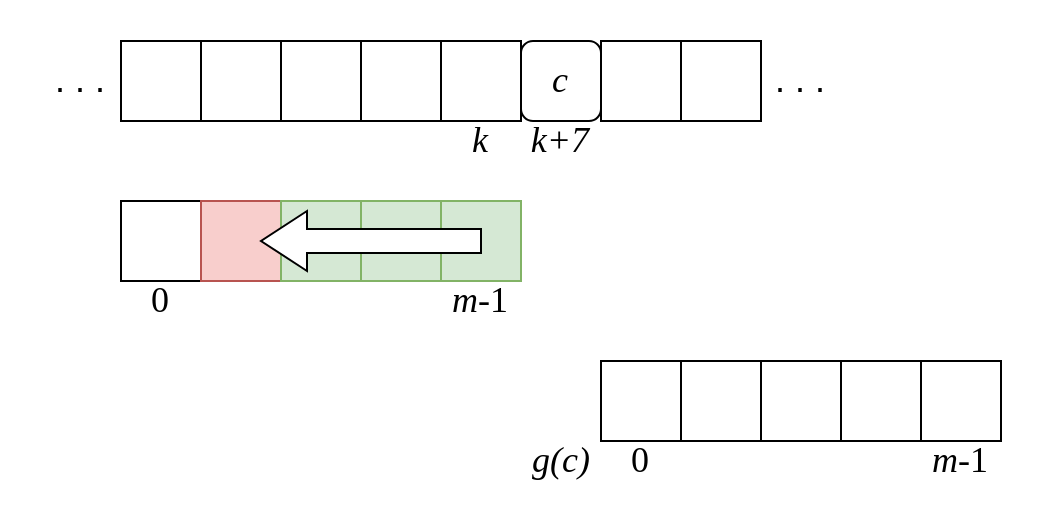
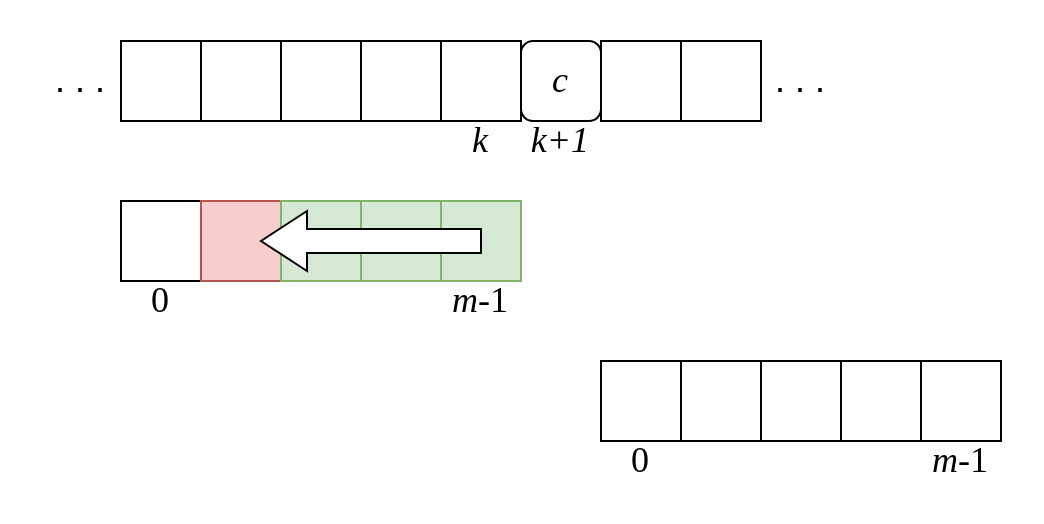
node "k+7": label "k+7" -> "k+1"
node "g(c)": removed
